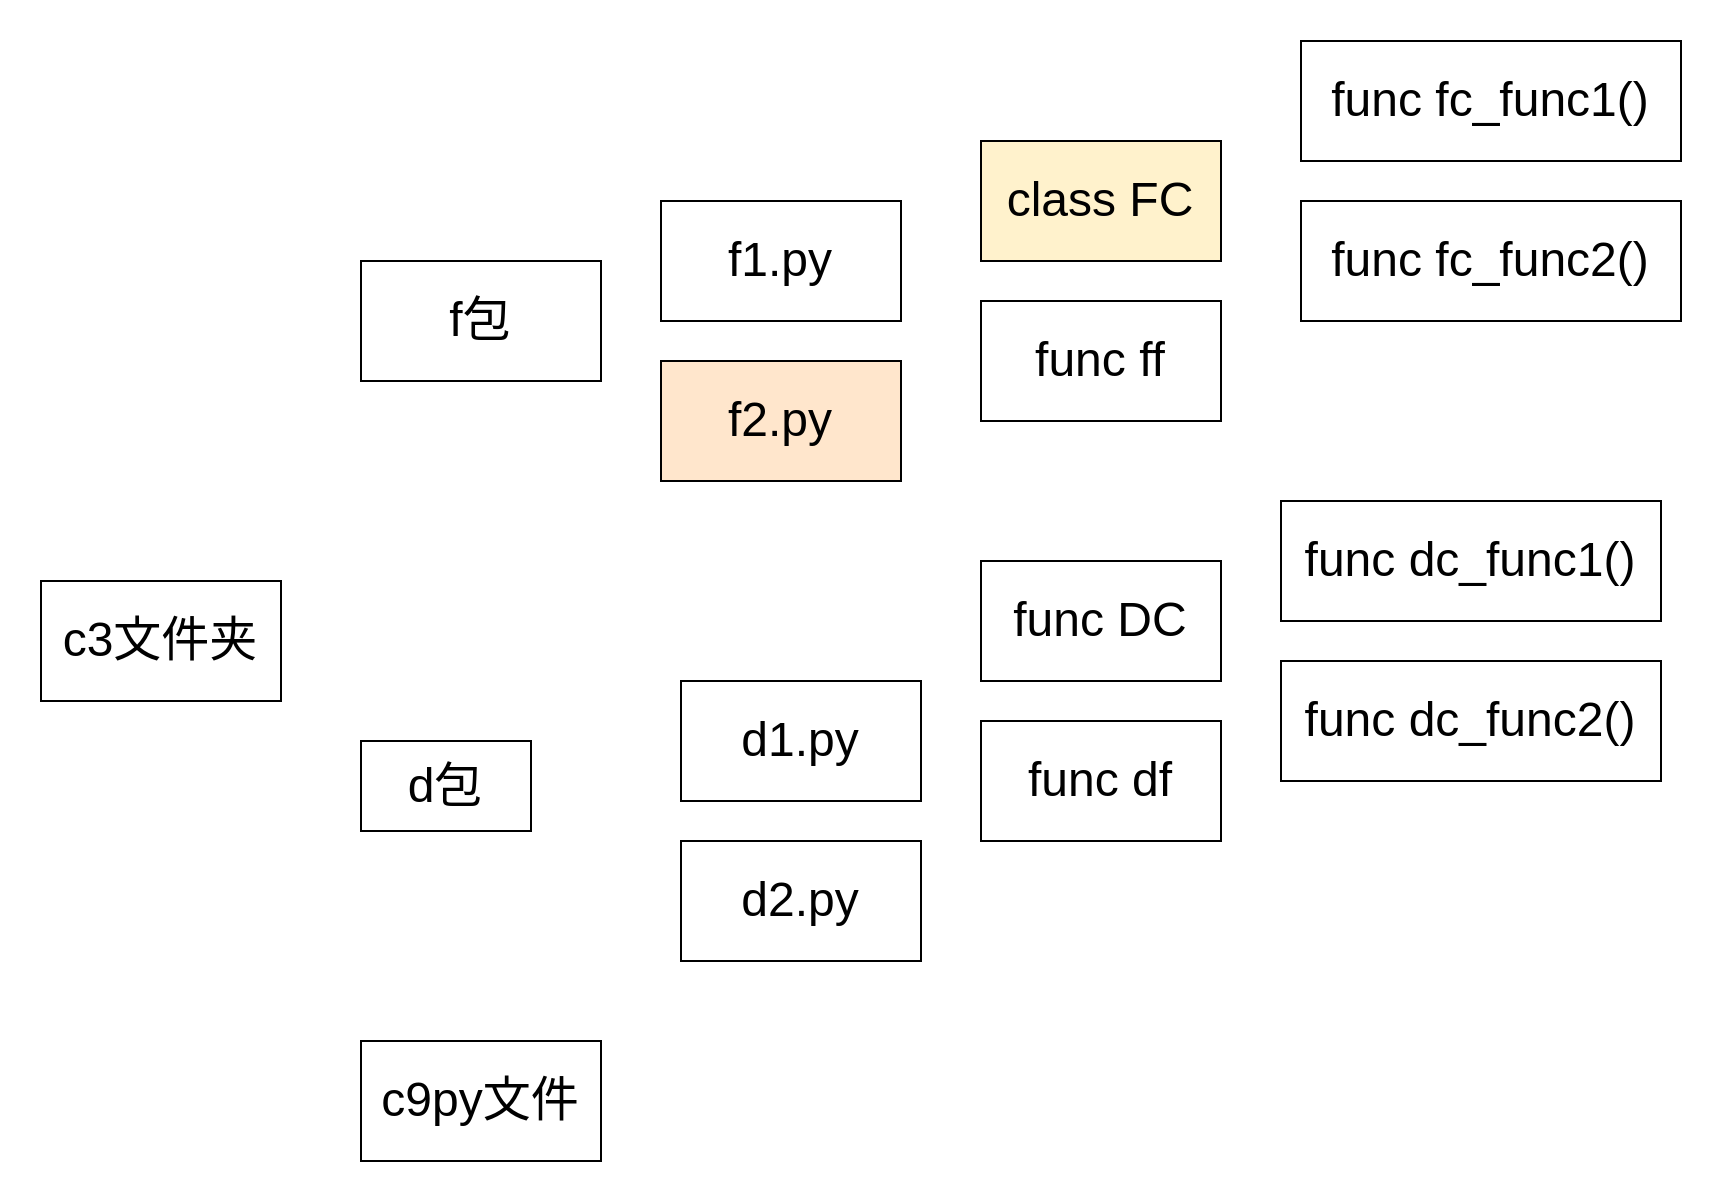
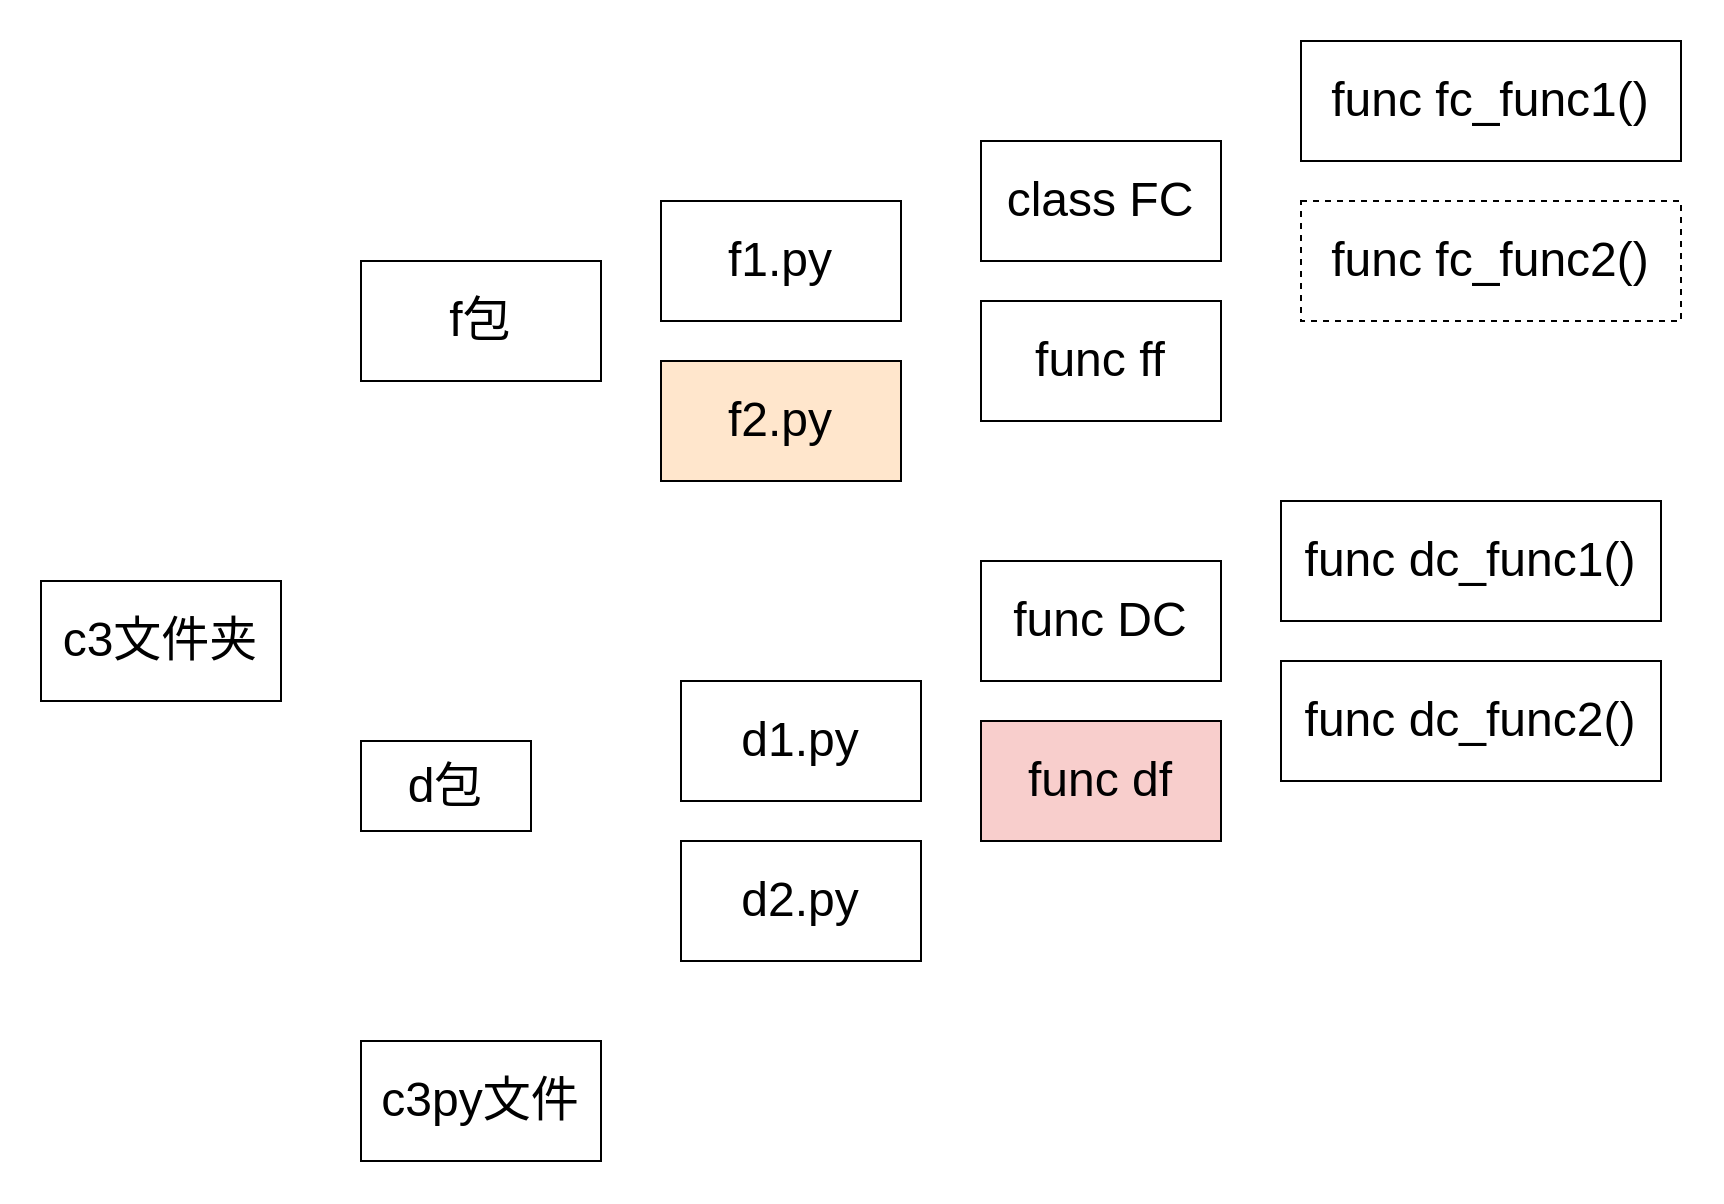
node "class FC": fillcolor #fff2cc -> #ffffff
node "func fc_func2()": style solid -> dashed
node "func df": fillcolor #ffffff -> #f8cecc
node "c9py文件": label "c9py文件" -> "c3py文件"
